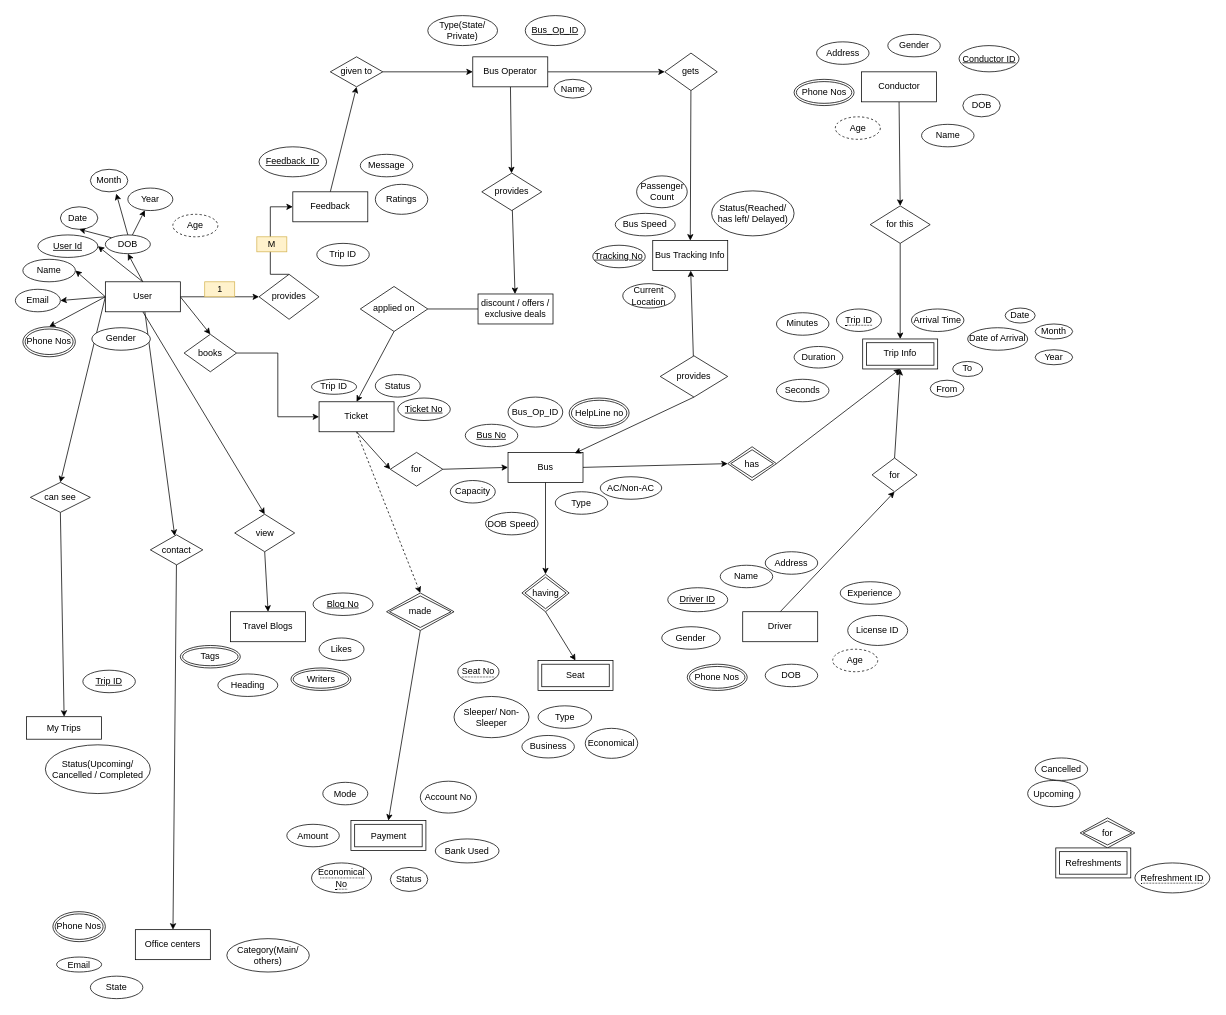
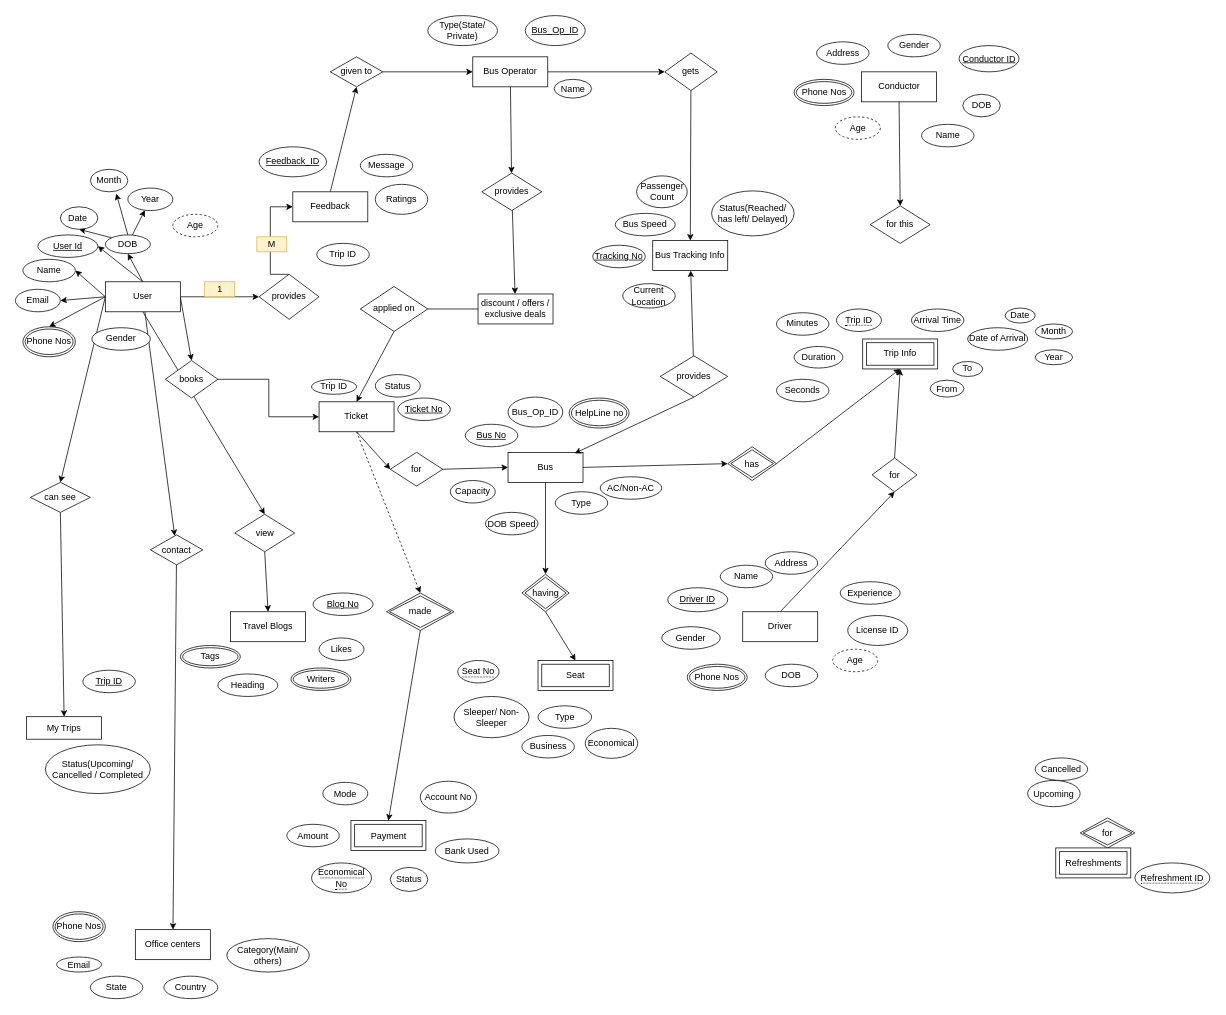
edge "for this" -> "Trip Info": removed
node "books": moved (210, 353) -> (192, 379)
node "Country": added
